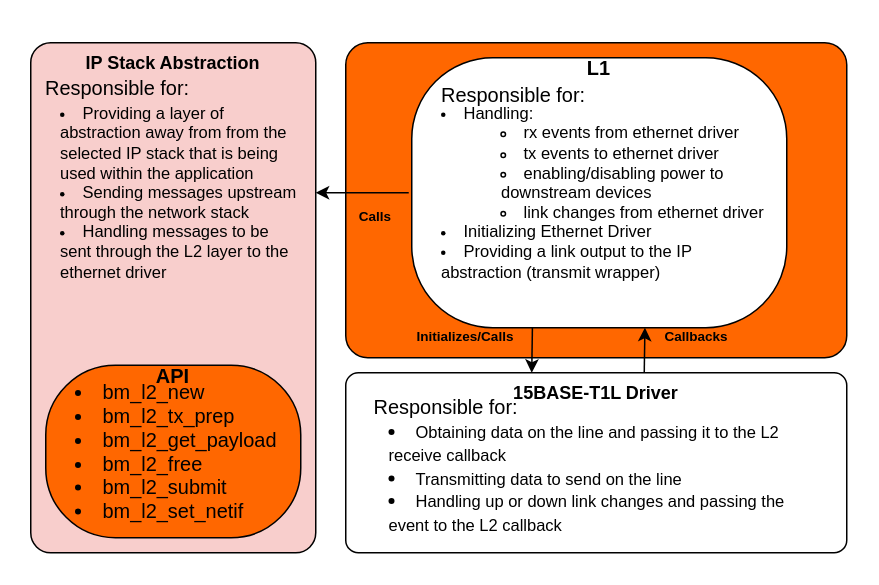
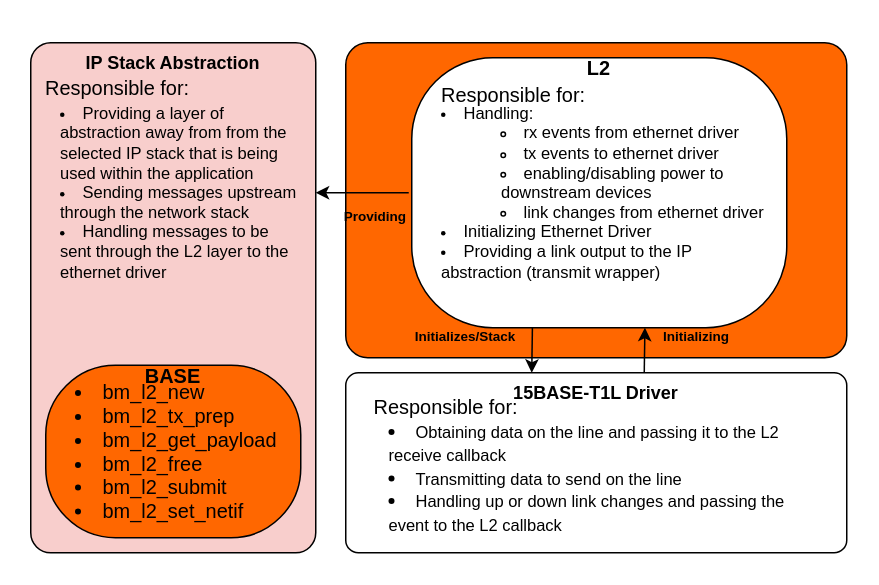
node "L1": label "L1" -> "L2"
node "Calls": label "Calls" -> "Providing"
node "Initializes/Calls": label "Initializes/Calls" -> "Initializes/Stack"
node "Callbacks": label "Callbacks" -> "Initializing"
node "API": label "API" -> "BASE"
